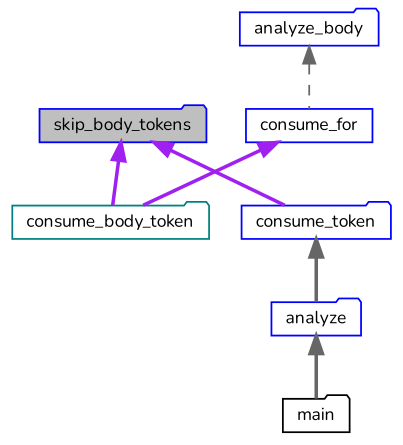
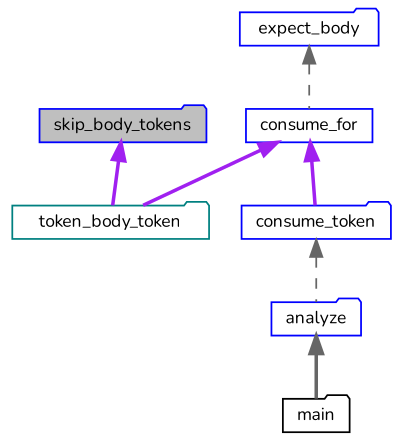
node "analyze_body": label "analyze_body" -> "expect_body"
edge "consume_token" -> "skip_body_tokens": now "consume_token" -> "consume_for"
node "consume_body_token": label "consume_body_token" -> "token_body_token"
edge "analyze" -> "consume_token": style bold -> dashed
